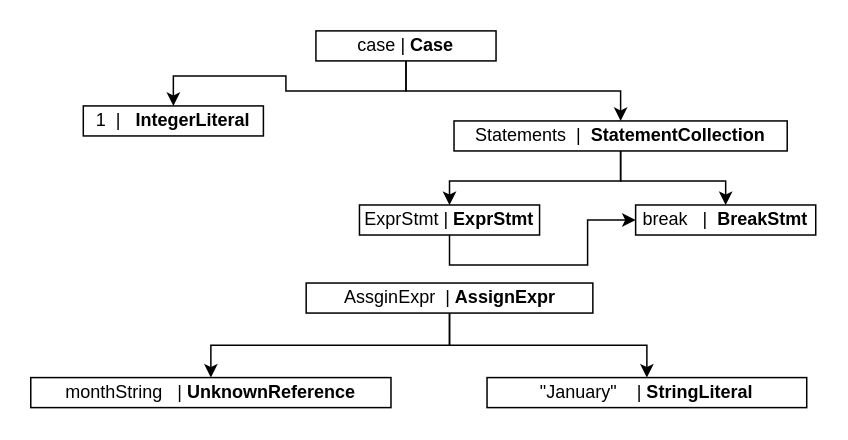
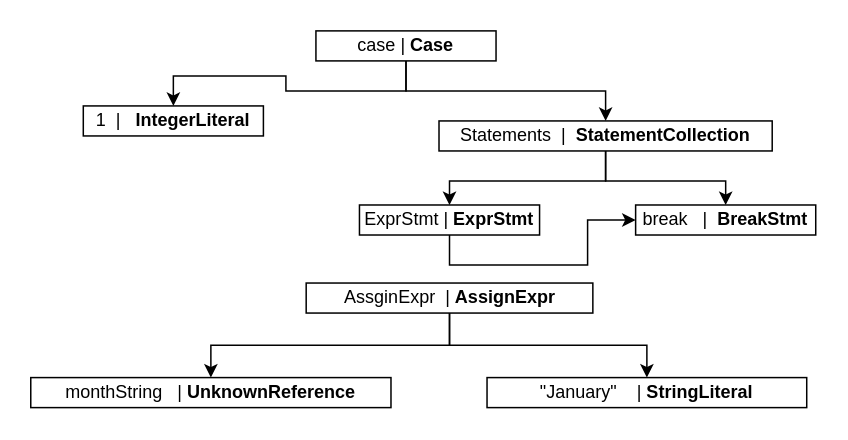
node "Statements | StatementCollection": moved (620, 136) -> (605, 136)
